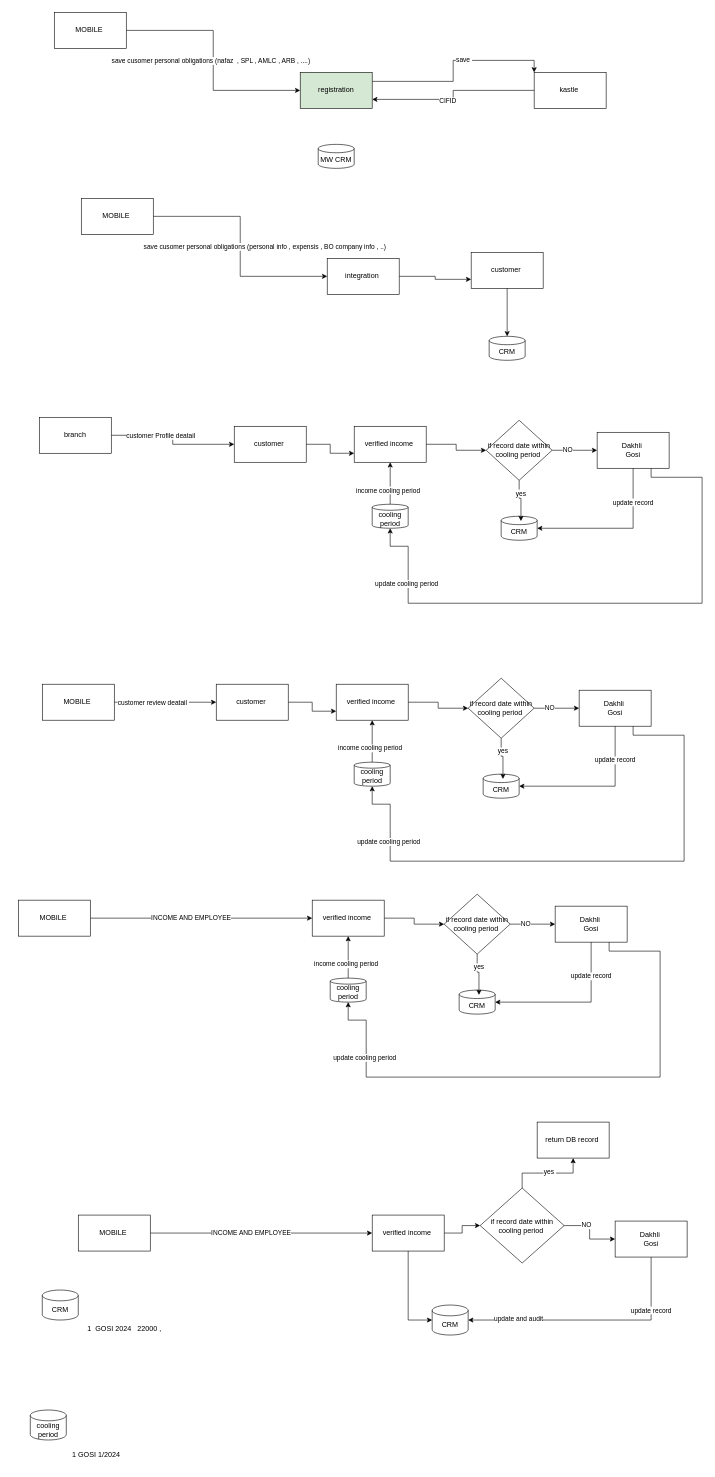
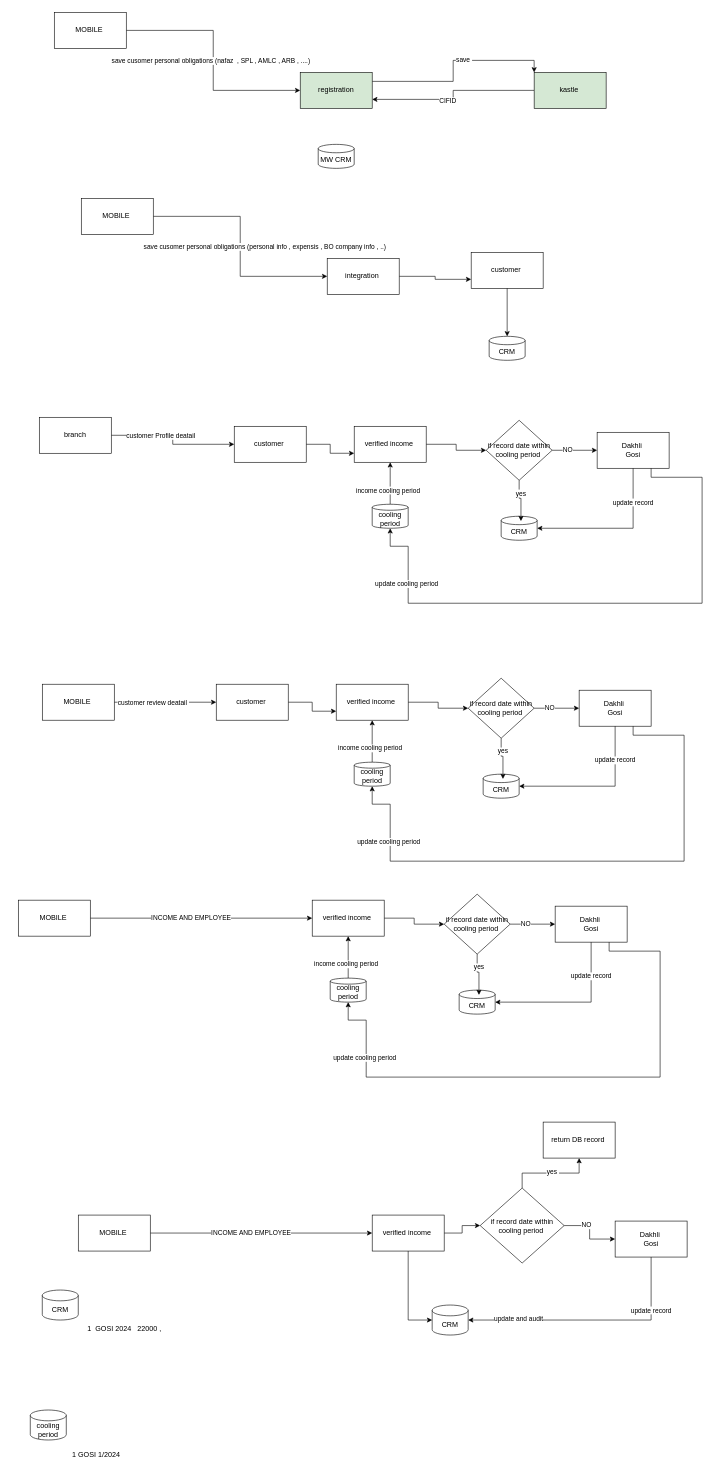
node "kastle": fillcolor #ffffff -> #d5e8d4
node "return DB record": moved (573, 1140) -> (579, 1140)
